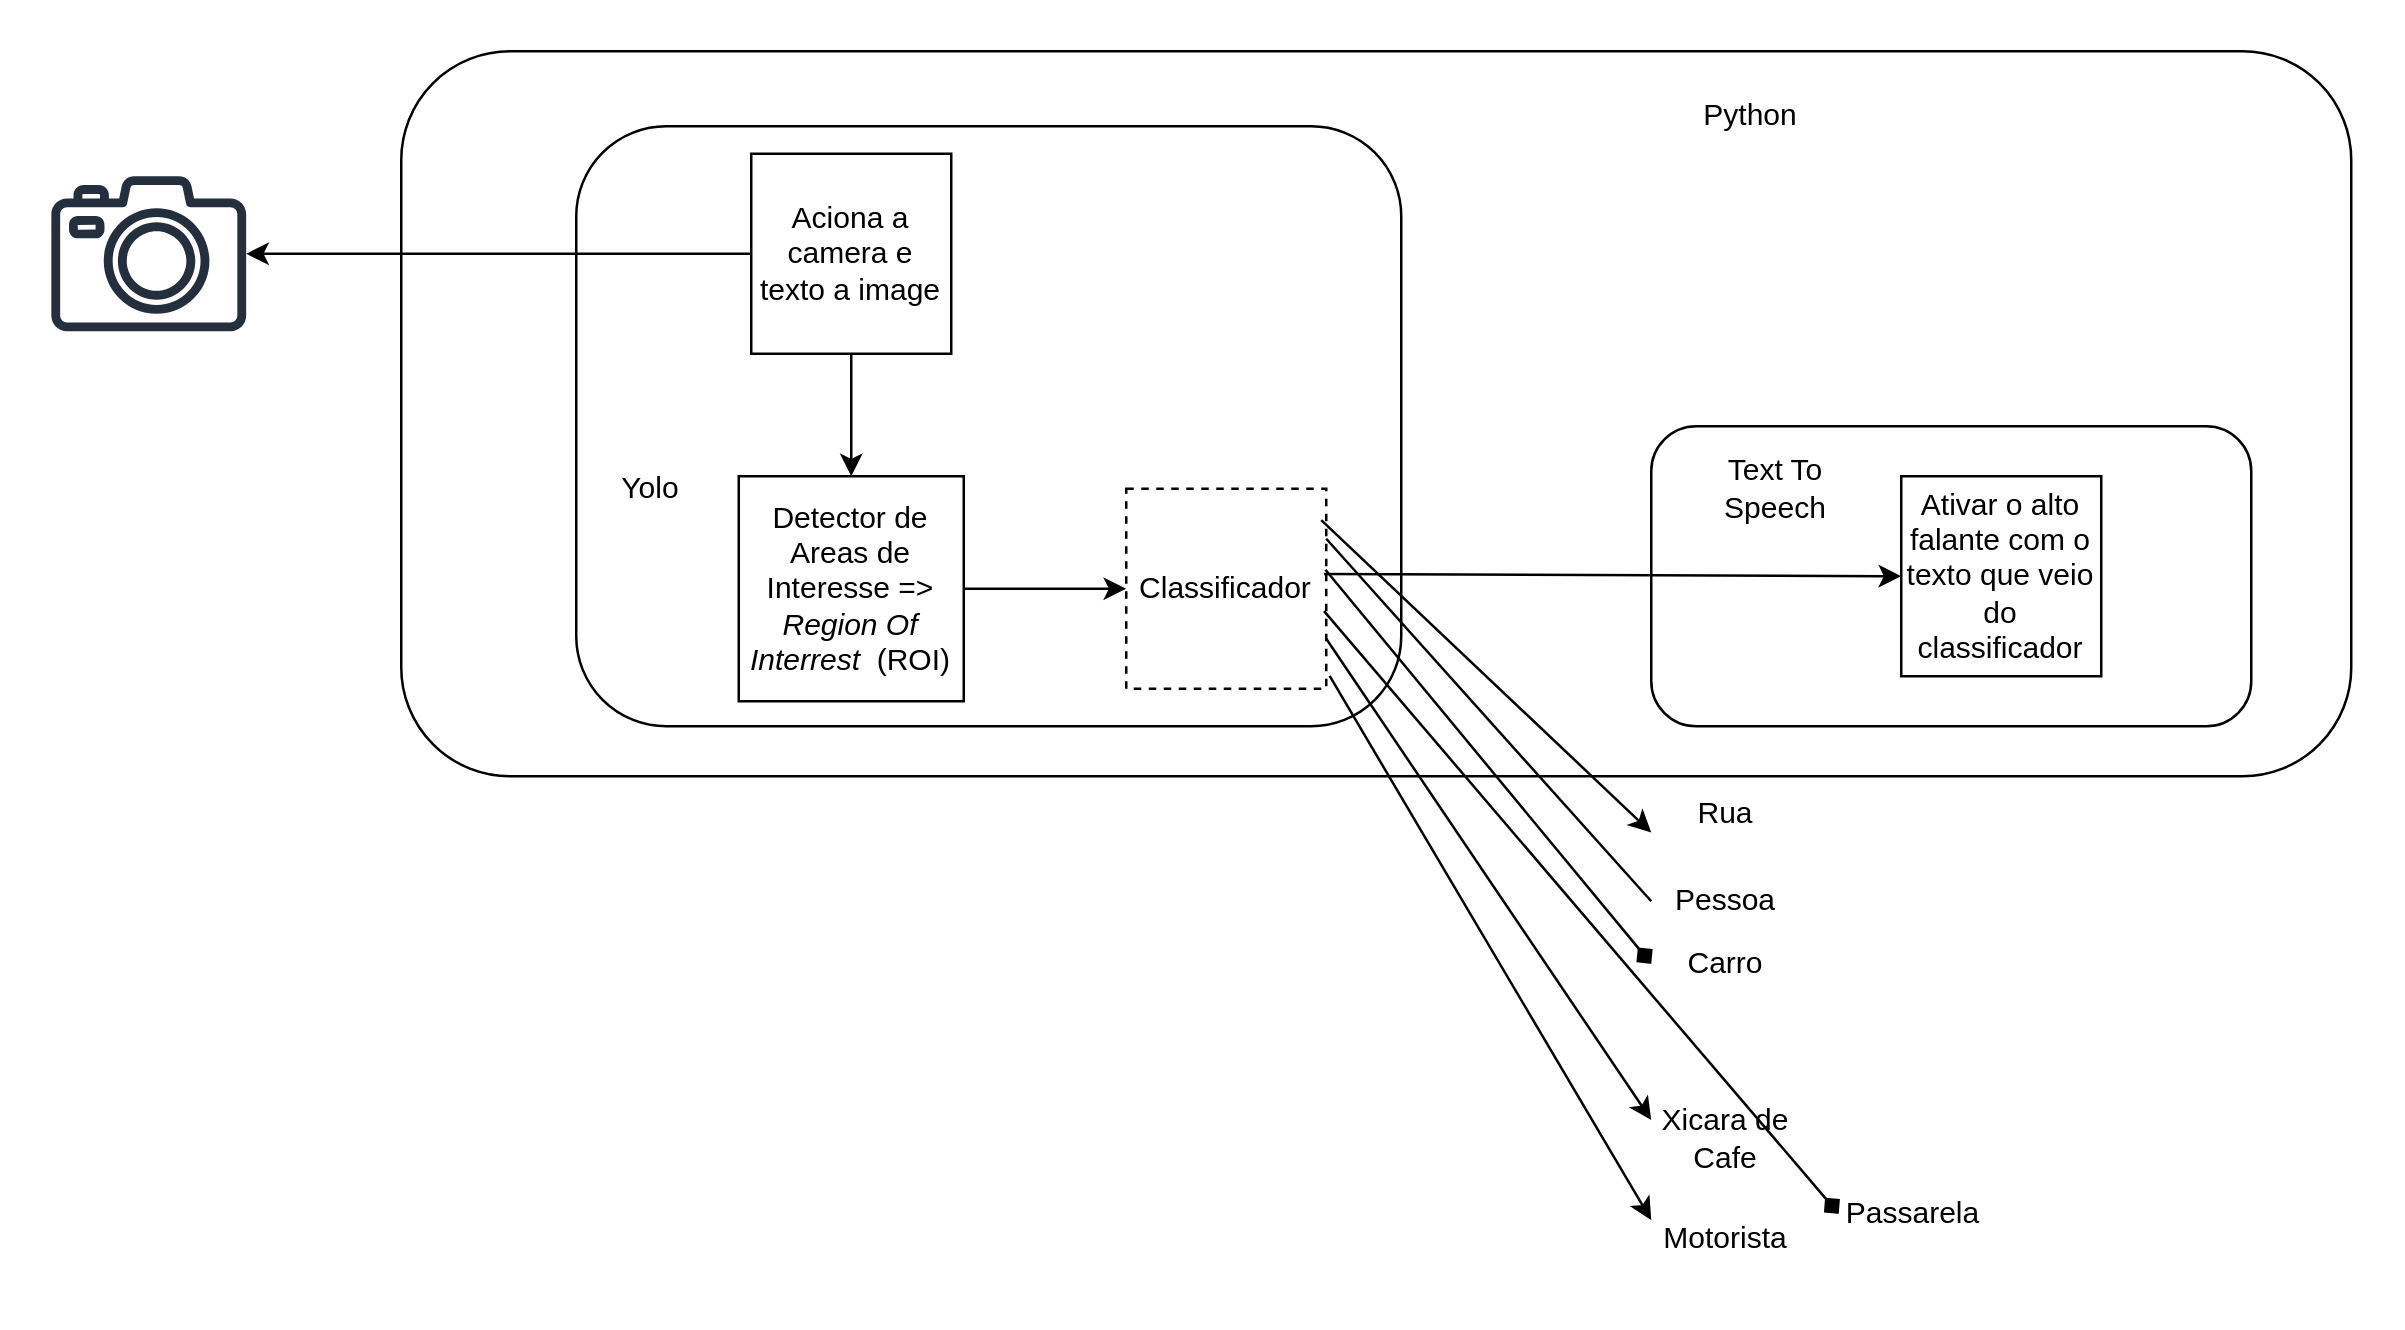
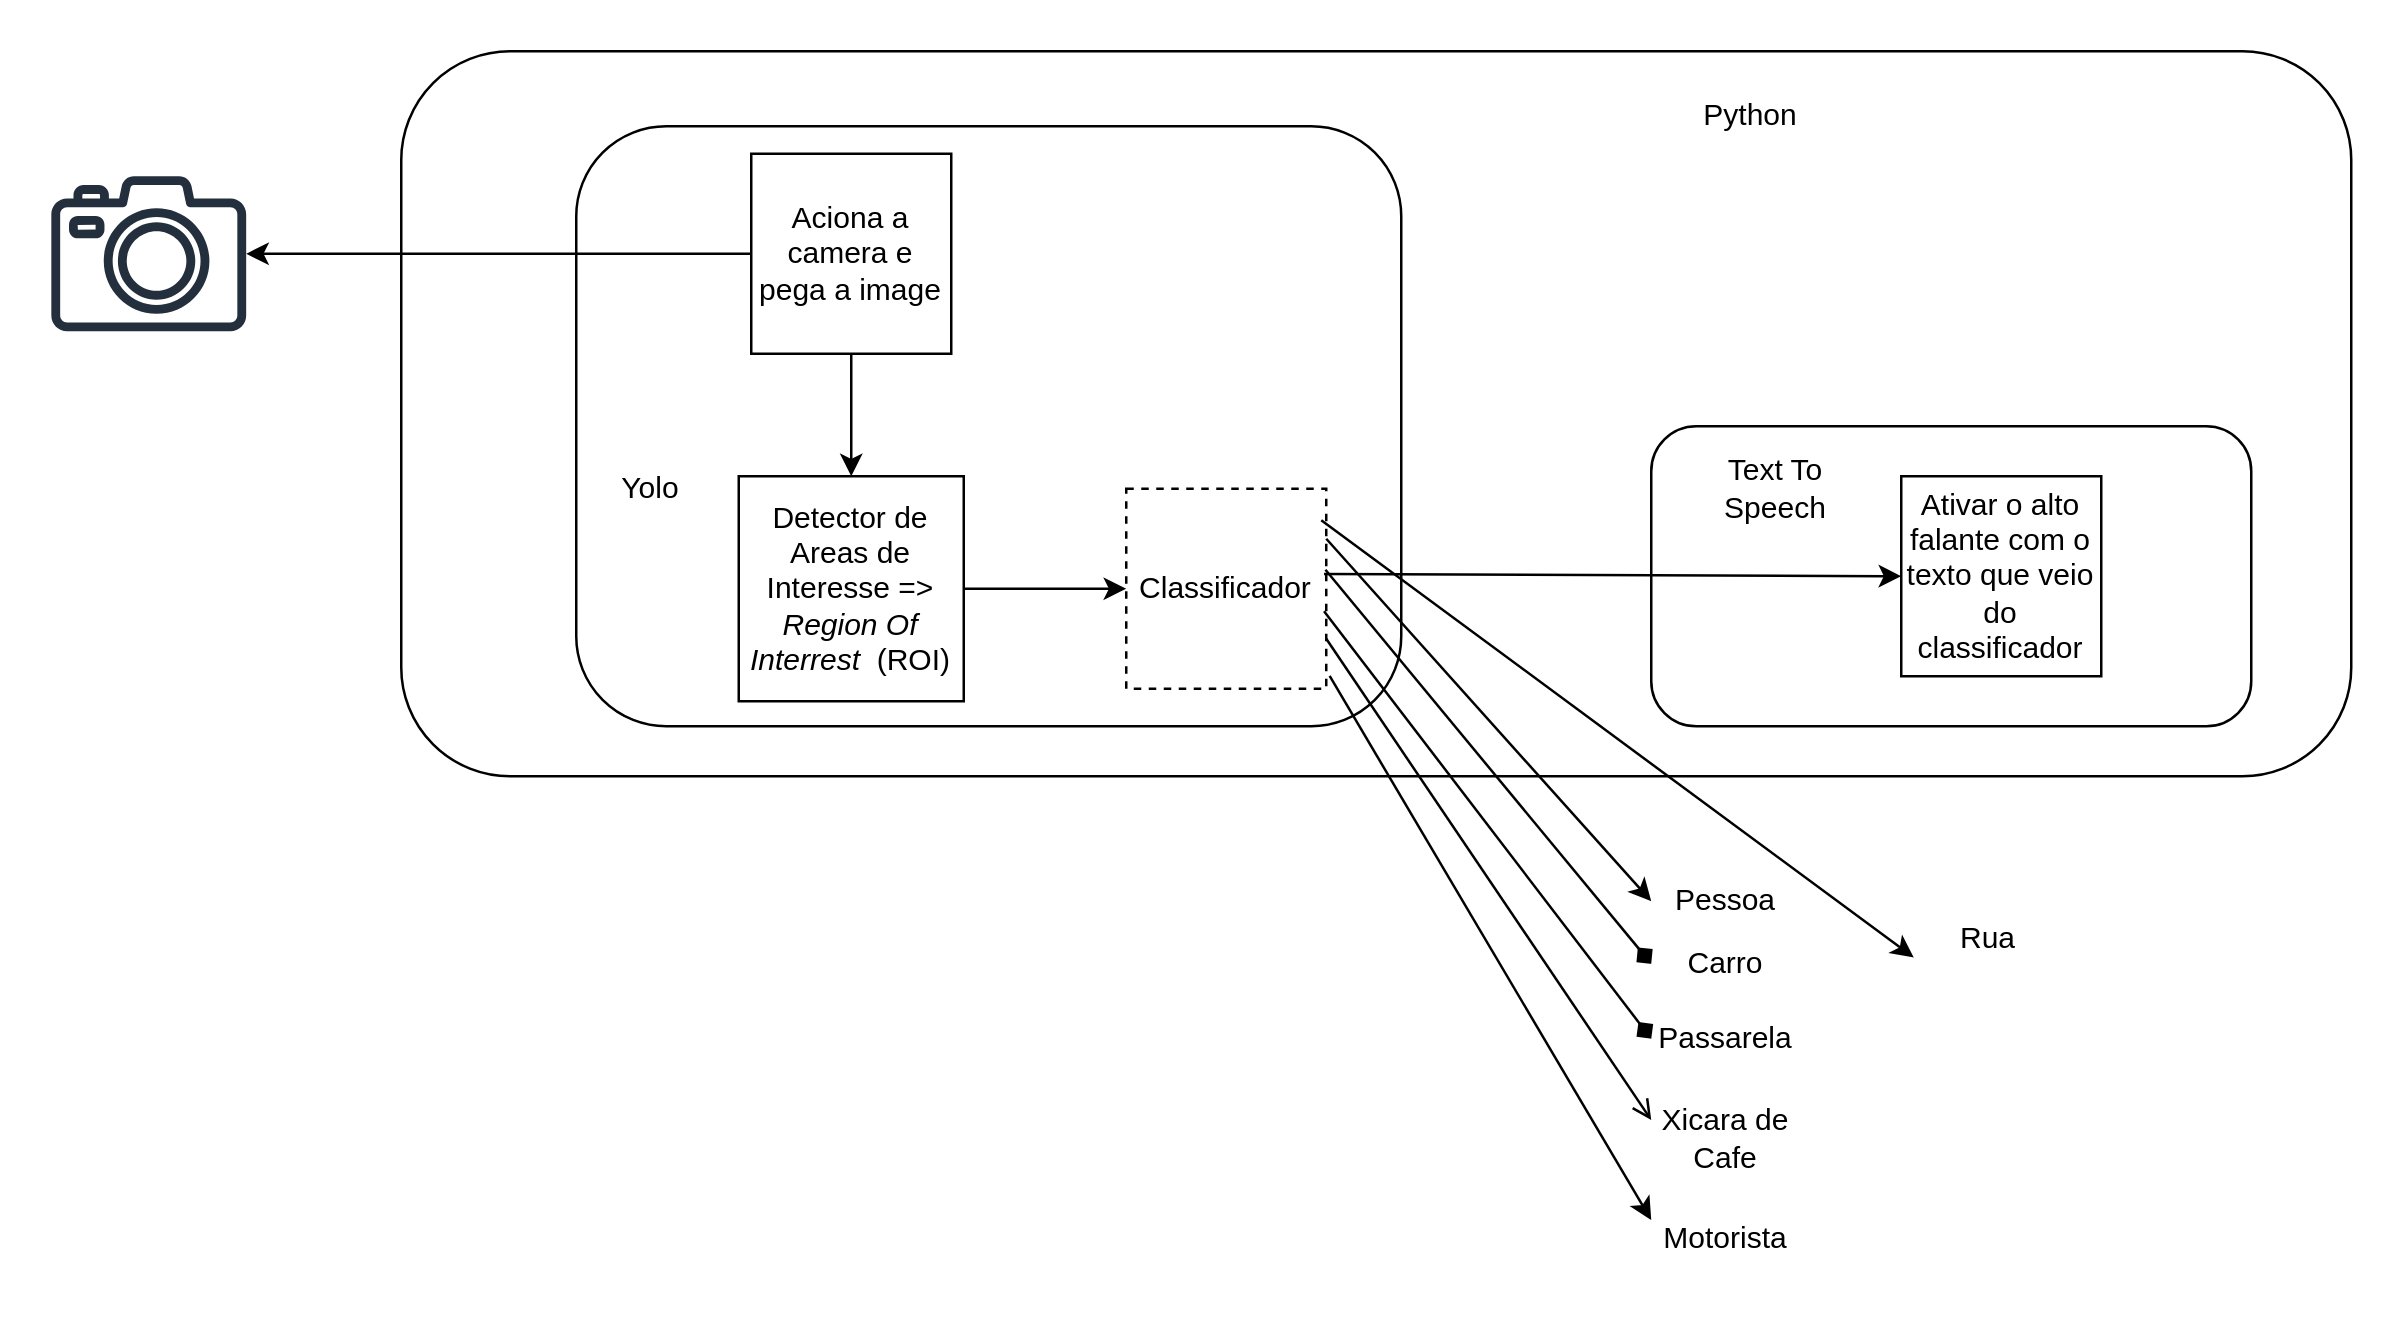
node "Aciona a camera e texto a image": label "Aciona a camera e texto a image" -> "Aciona a camera e pega a image"
node "Rua": moved (1726, 814) -> (1989, 939)
edge "Classificador" -- "Pessoa": arrowhead none -> classic
edge "Classificador" -> "Xicara de Cafe": arrowhead classic -> open
node "Passarela": moved (1914, 1214) -> (1726, 1039)
